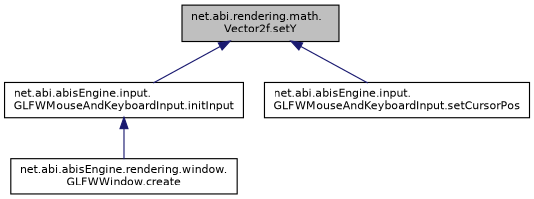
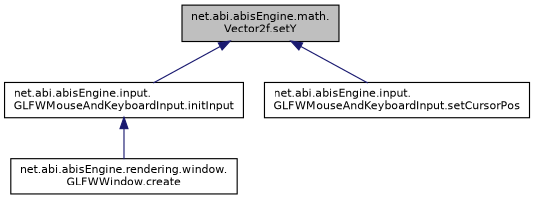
node "net.abi.rendering.math. Vector2f.setY": label "net.abi.rendering.math. Vector2f.setY" -> "net.abi.abisEngine.math. Vector2f.setY"
